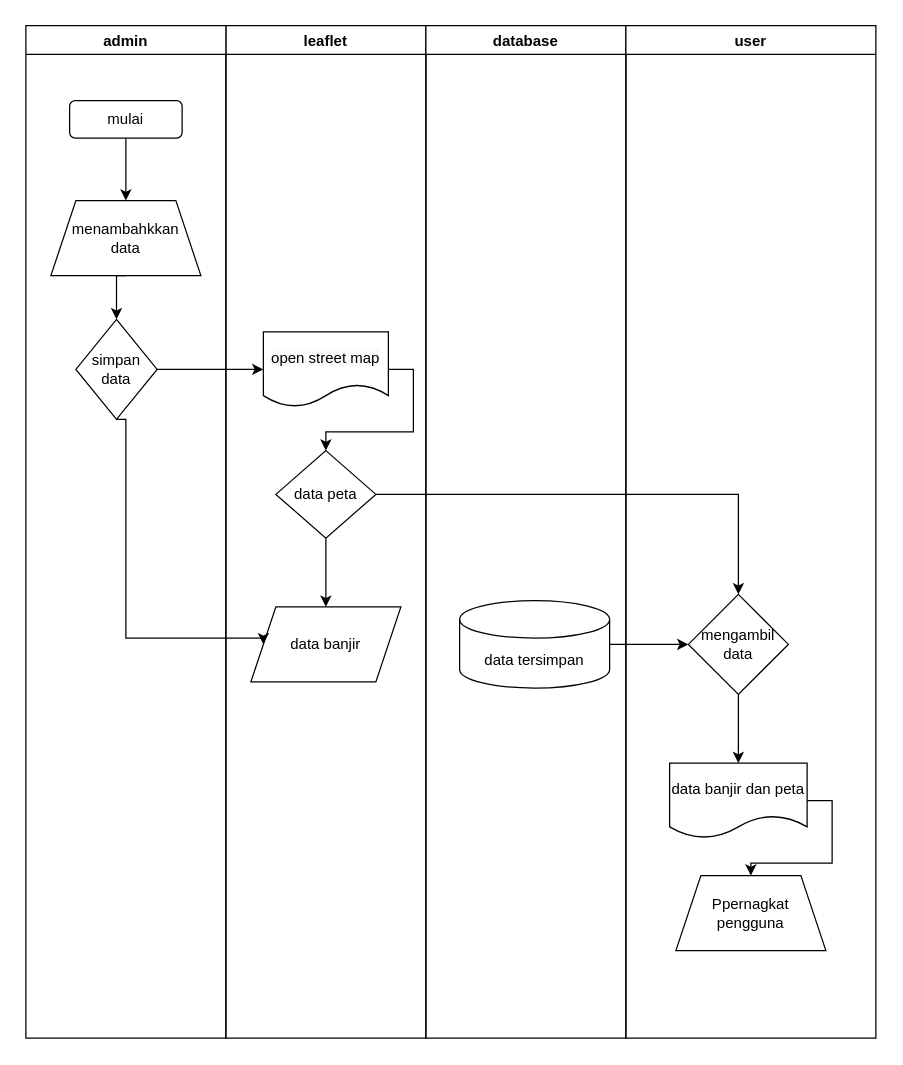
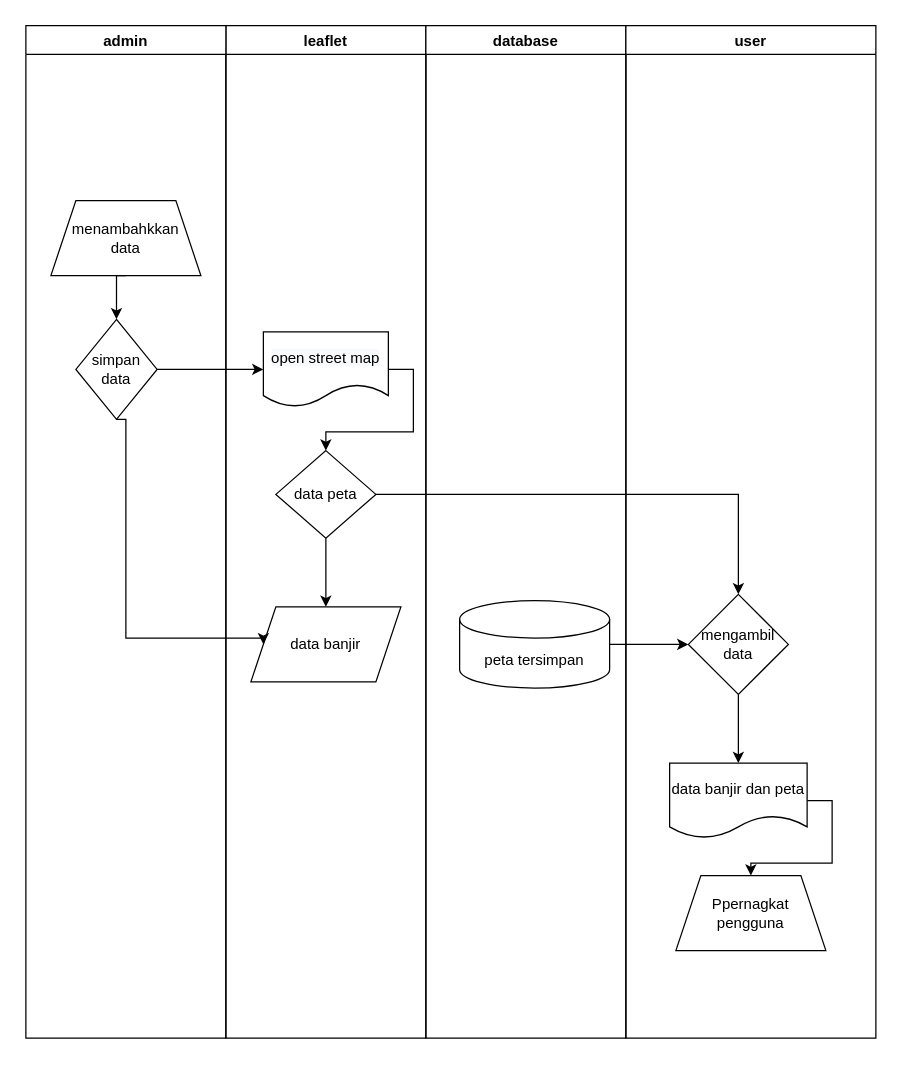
node "mulai": removed
edge "mulai" -> "menambahkkan data": removed
node "data tersimpan": label "data tersimpan" -> "peta tersimpan"
